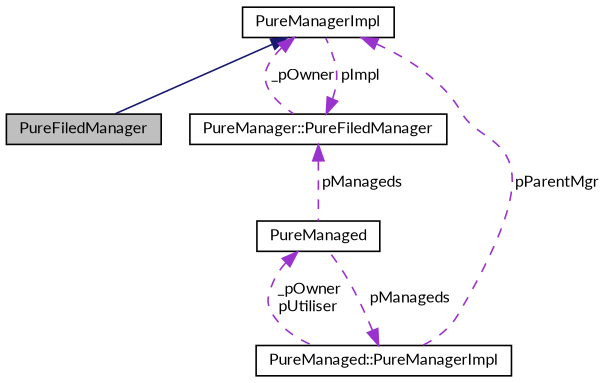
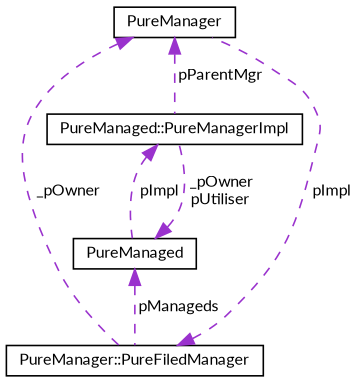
node "PureManagerImpl": label "PureManagerImpl" -> "PureManager"
node "PureFiledManager": removed
edge "PureManaged" -> "PureManager::PureFiledManager": reversed
edge "PureManaged" -> "PureManaged::PureManagerImpl": label " pManageds" -> " pImpl"
